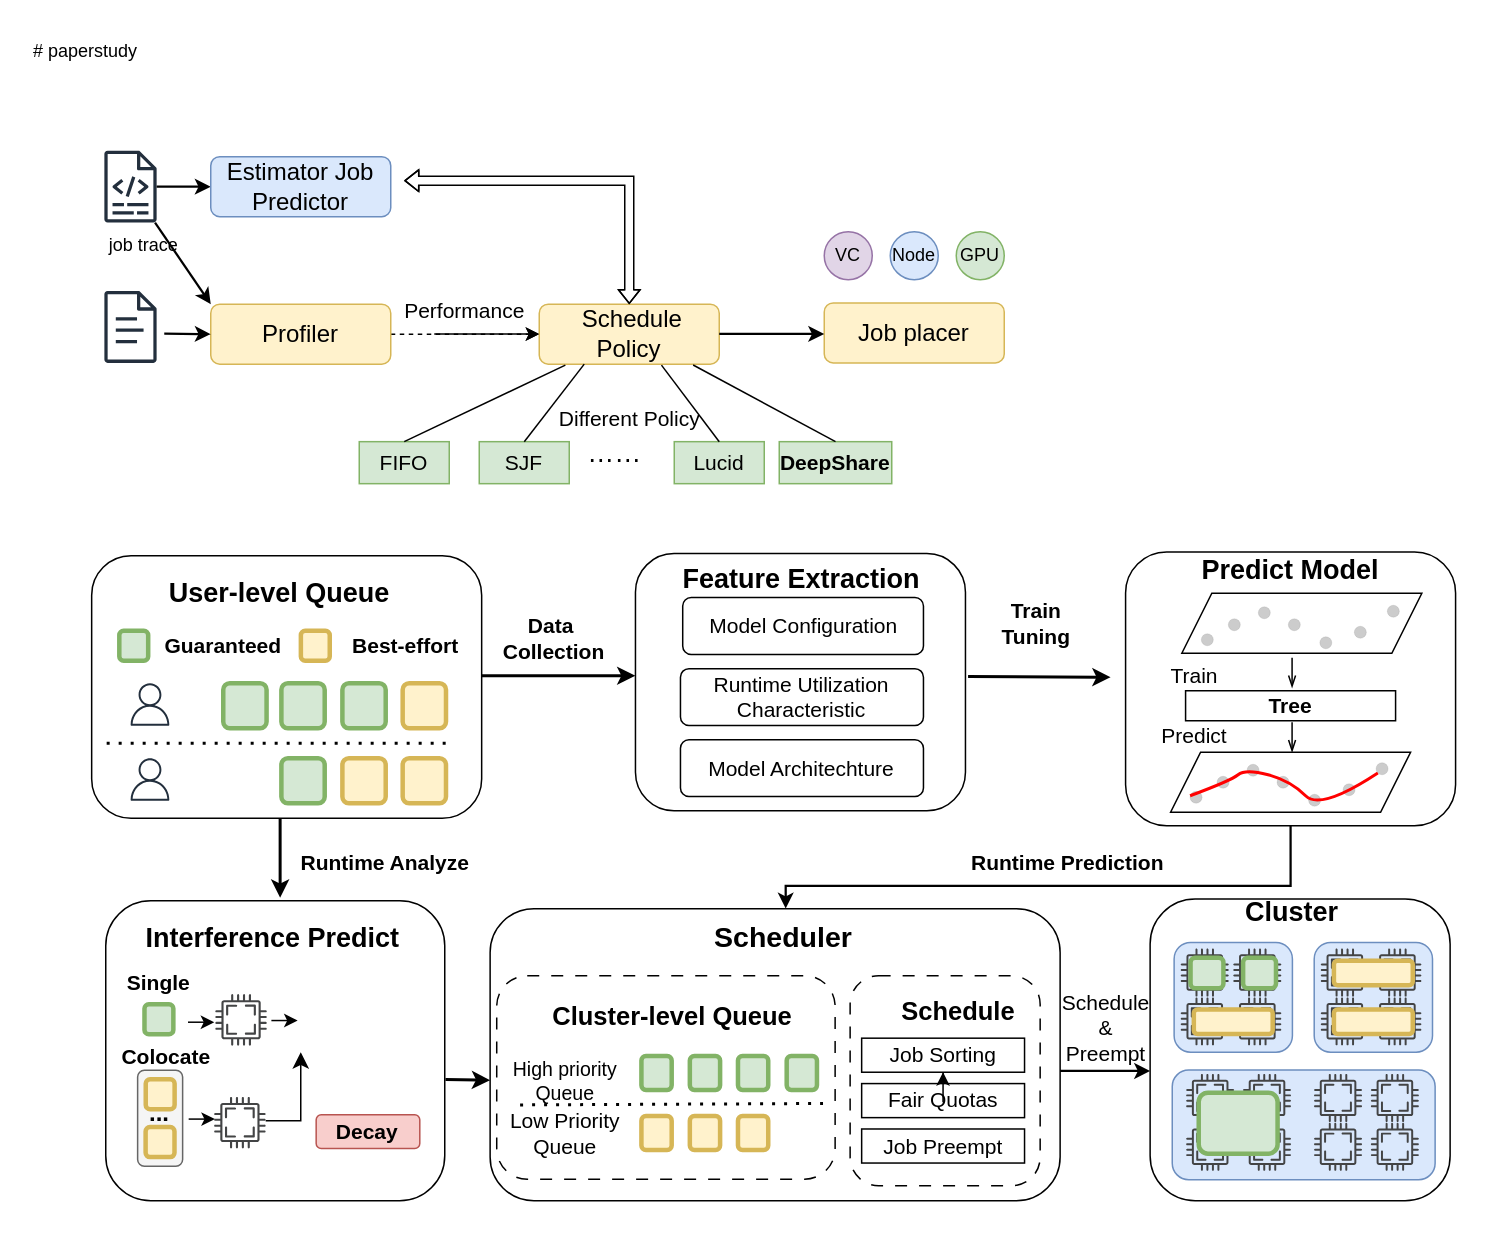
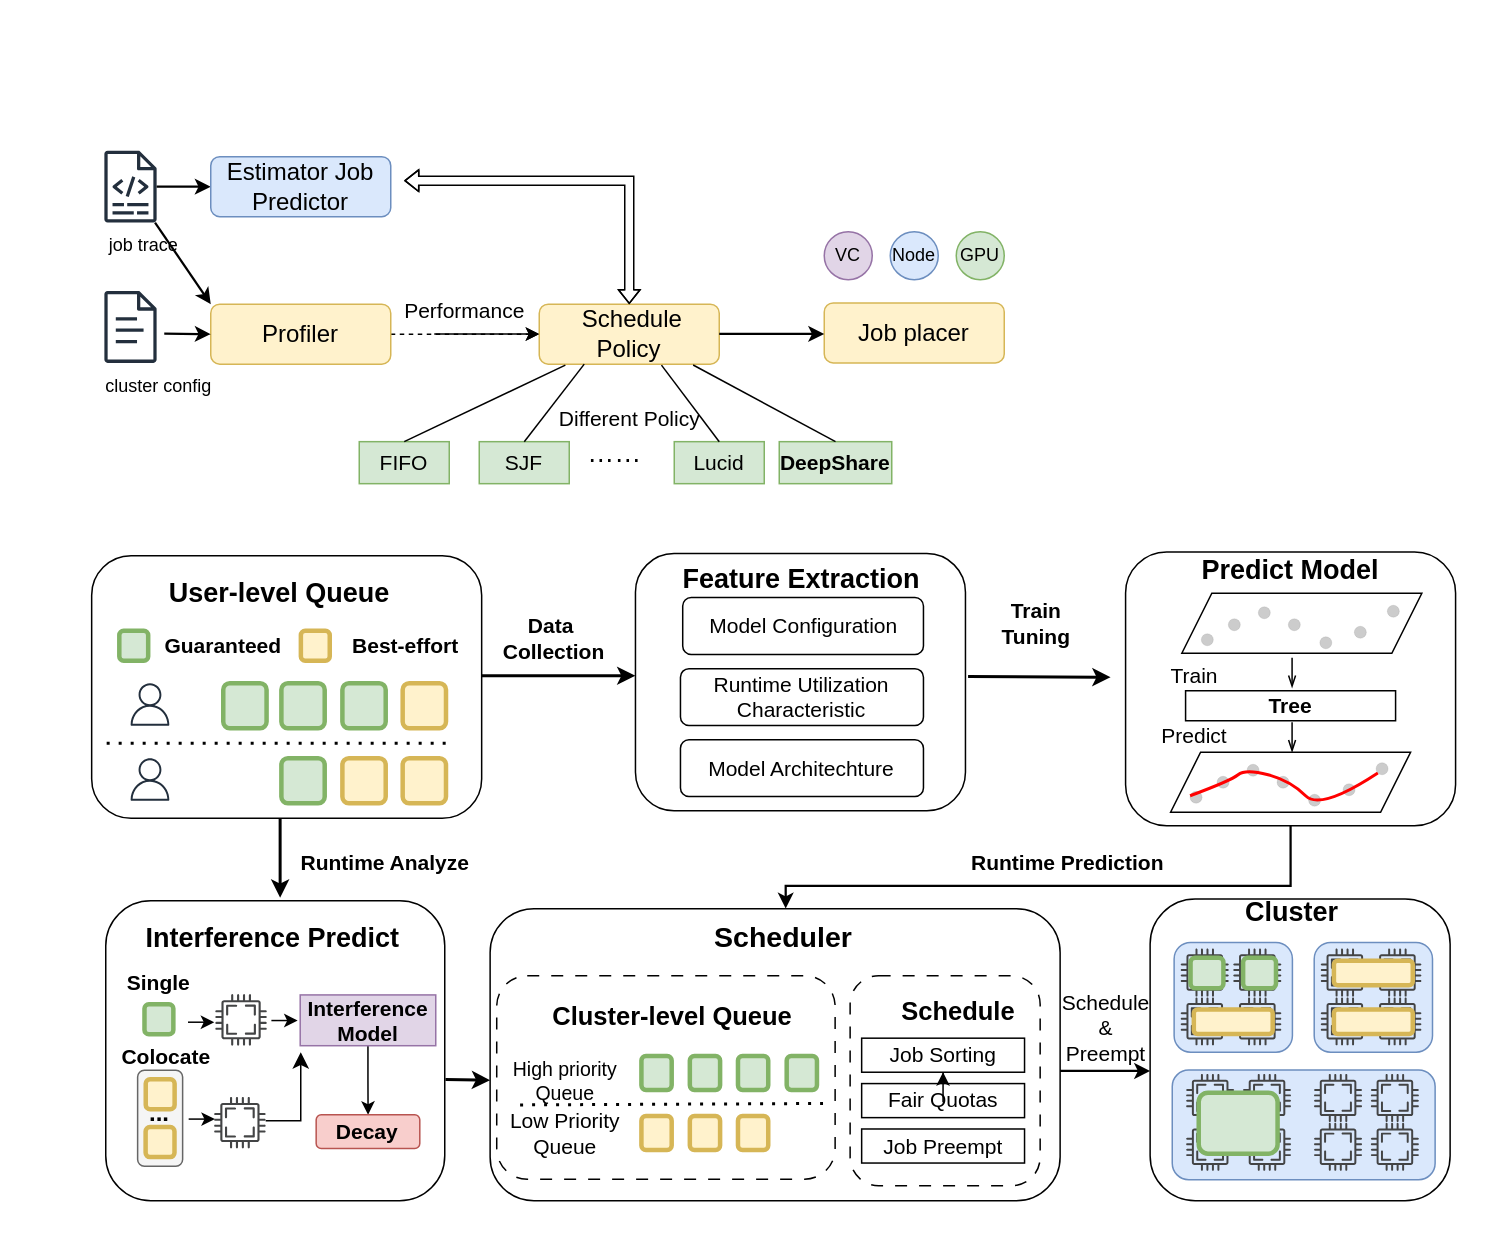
node "# paperstudy": removed
node "cluster config": added
node "Interference Model": added
edge "Interference Model" -> "Decay": added
